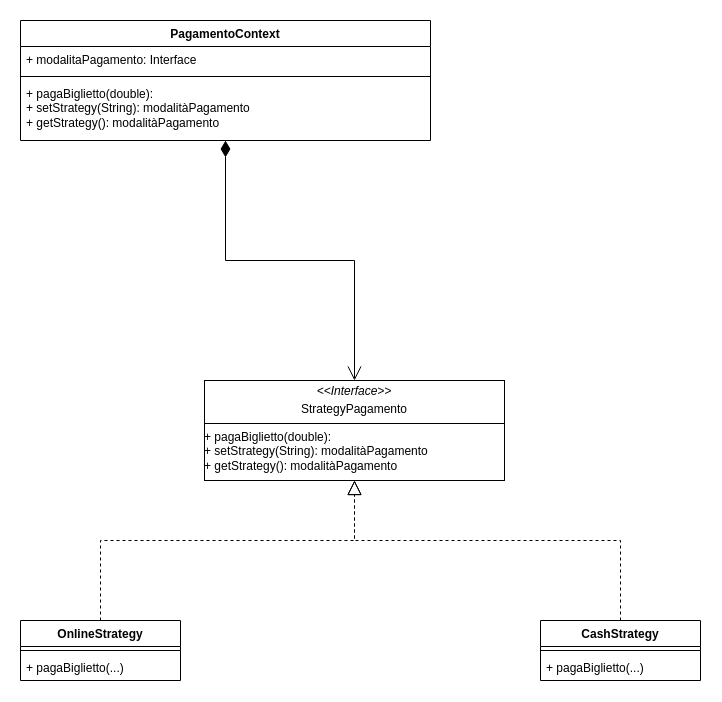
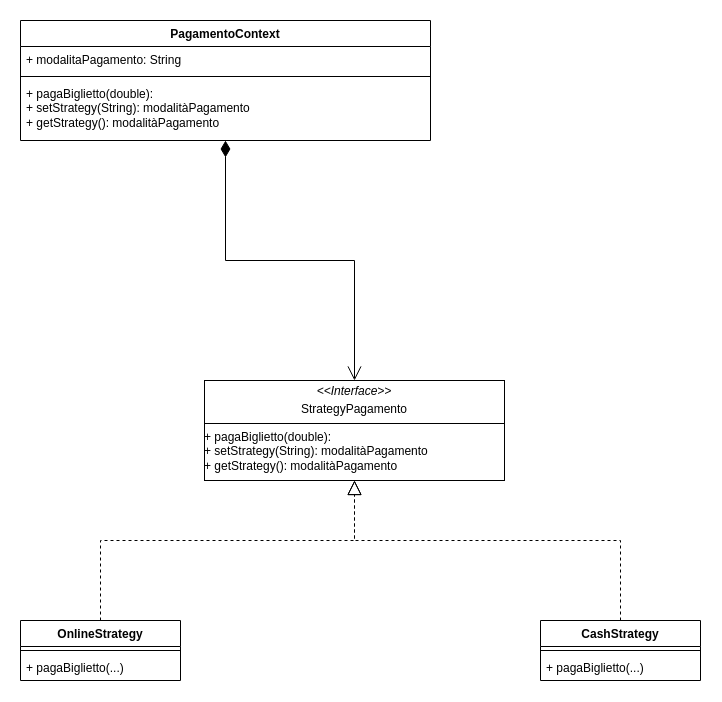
node "+ modalitaPagamento: Interface": label "+ modalitaPagamento: Interface" -> "+ modalitaPagamento: String"
